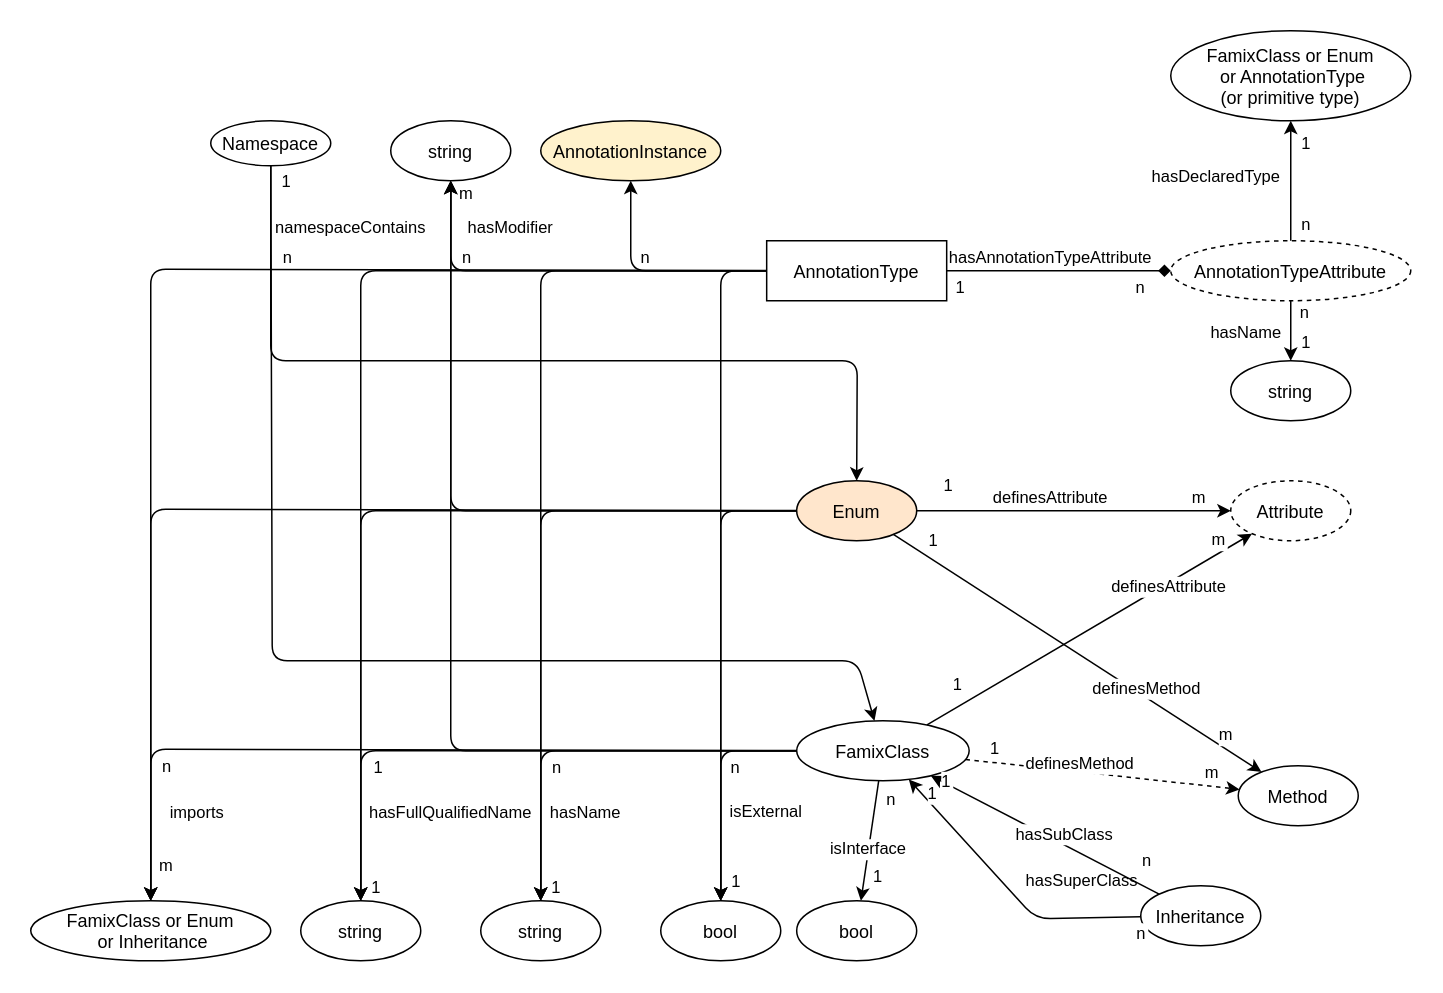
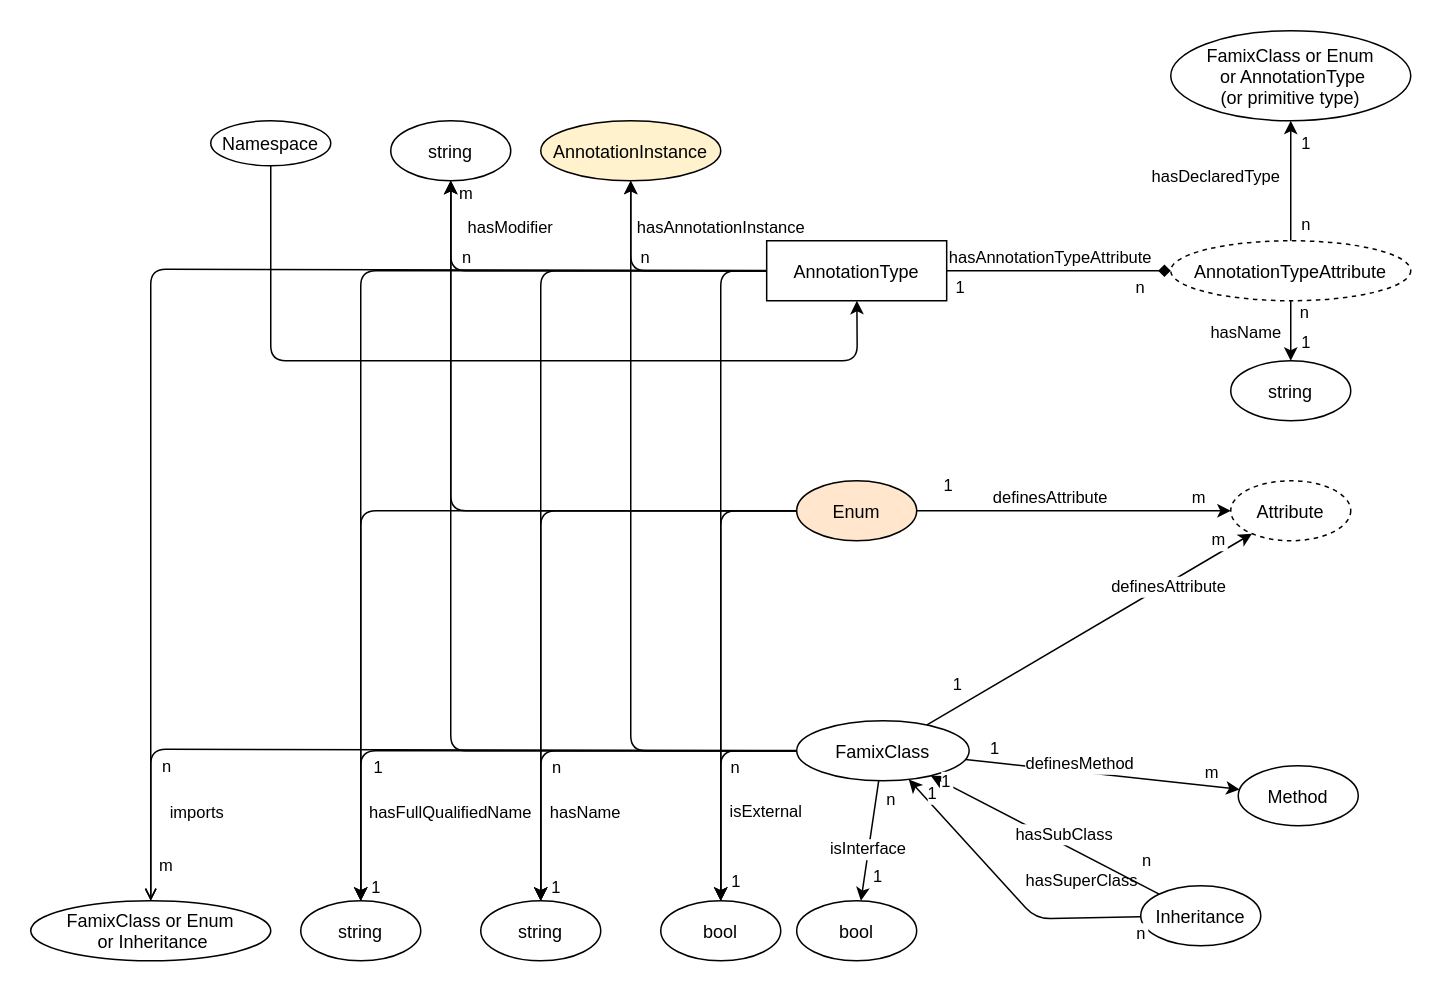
edge "Namespace" -> "AnnotationType": added
edge "Namespace" -> "Enum": removed
edge "FamixClass" -> "AnnotationInstance": added, label "hasAnnotationInstance"
edge "Enum" -> "FamixClass or Enum or Inheritance": removed
edge "AnnotationType" -> "FamixClass or Enum or Inheritance": arrowhead classic -> open
edge "Enum" -> "Method": removed, labels "1", "definesMethod", "m"
edge "Namespace" -> "FamixClass": removed, labels "1", "namespaceContains", "n"
edge "FamixClass" -> "FamixClass or Enum or Inheritance": arrowhead classic -> open
edge "FamixClass" -> "Method": style dashed -> solid
